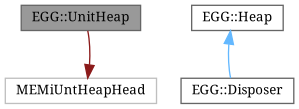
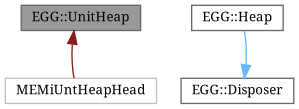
edge "EGG::UnitHeap" -> "MEMiUntHeapHead": reversed
edge "EGG::Disposer" -> "EGG::Heap": reversed
